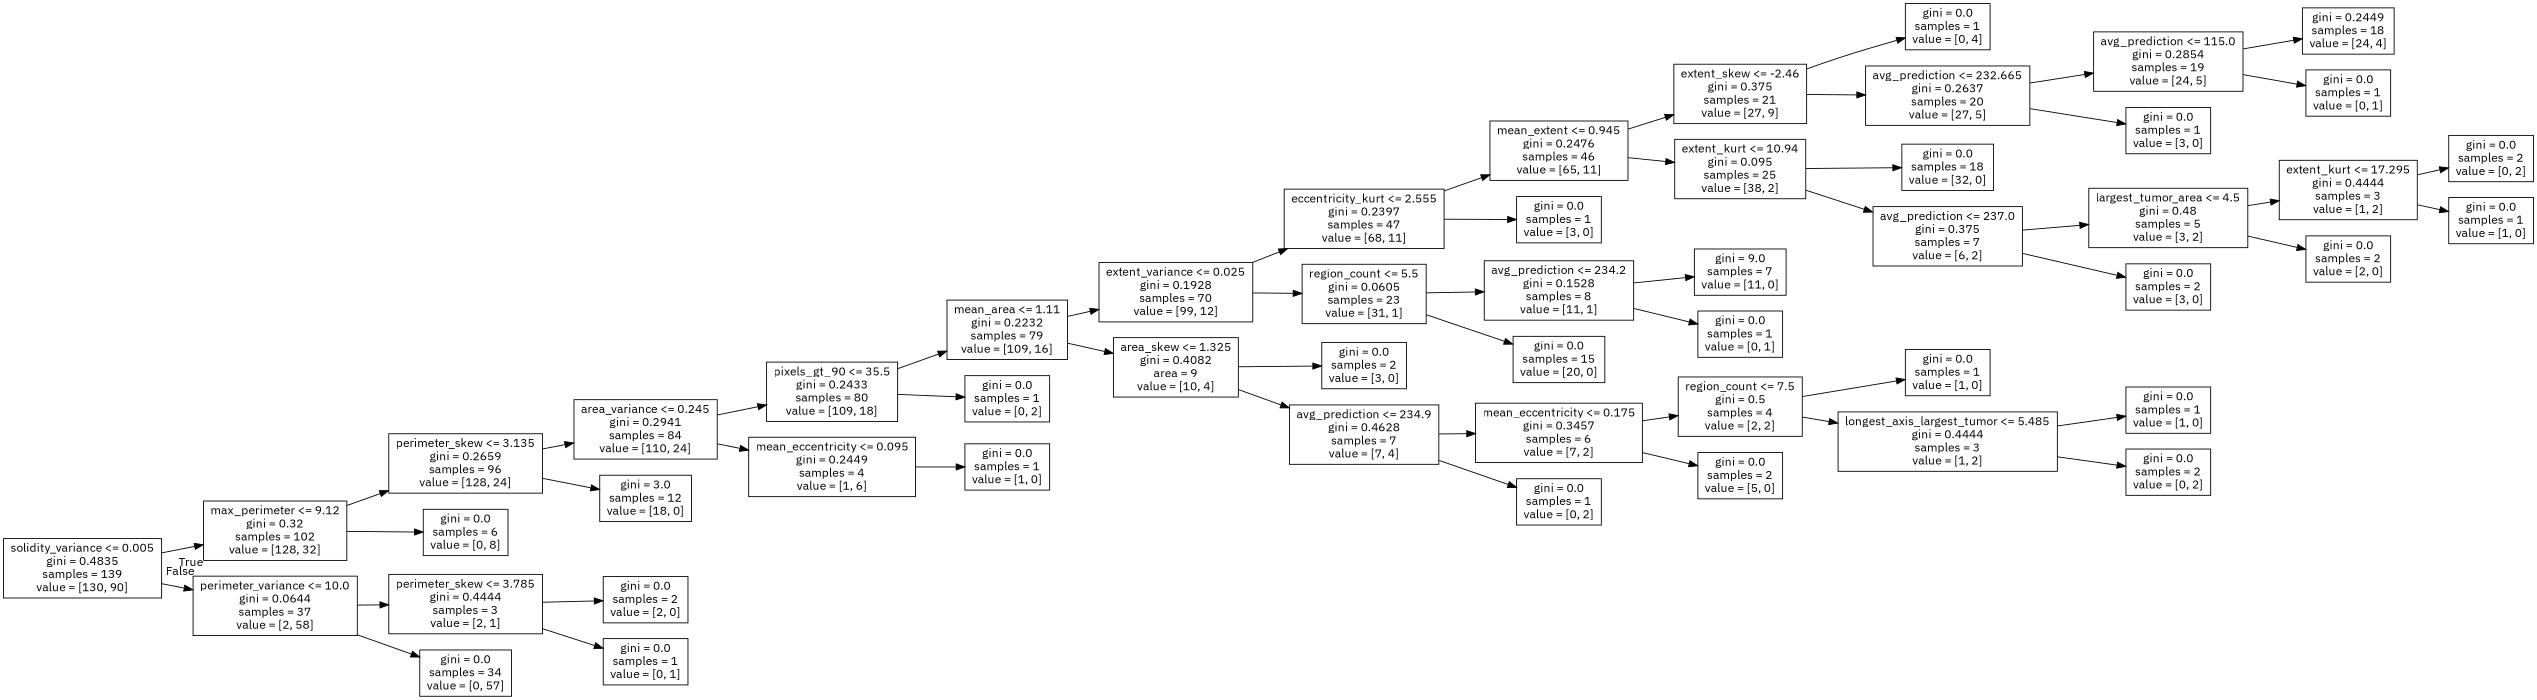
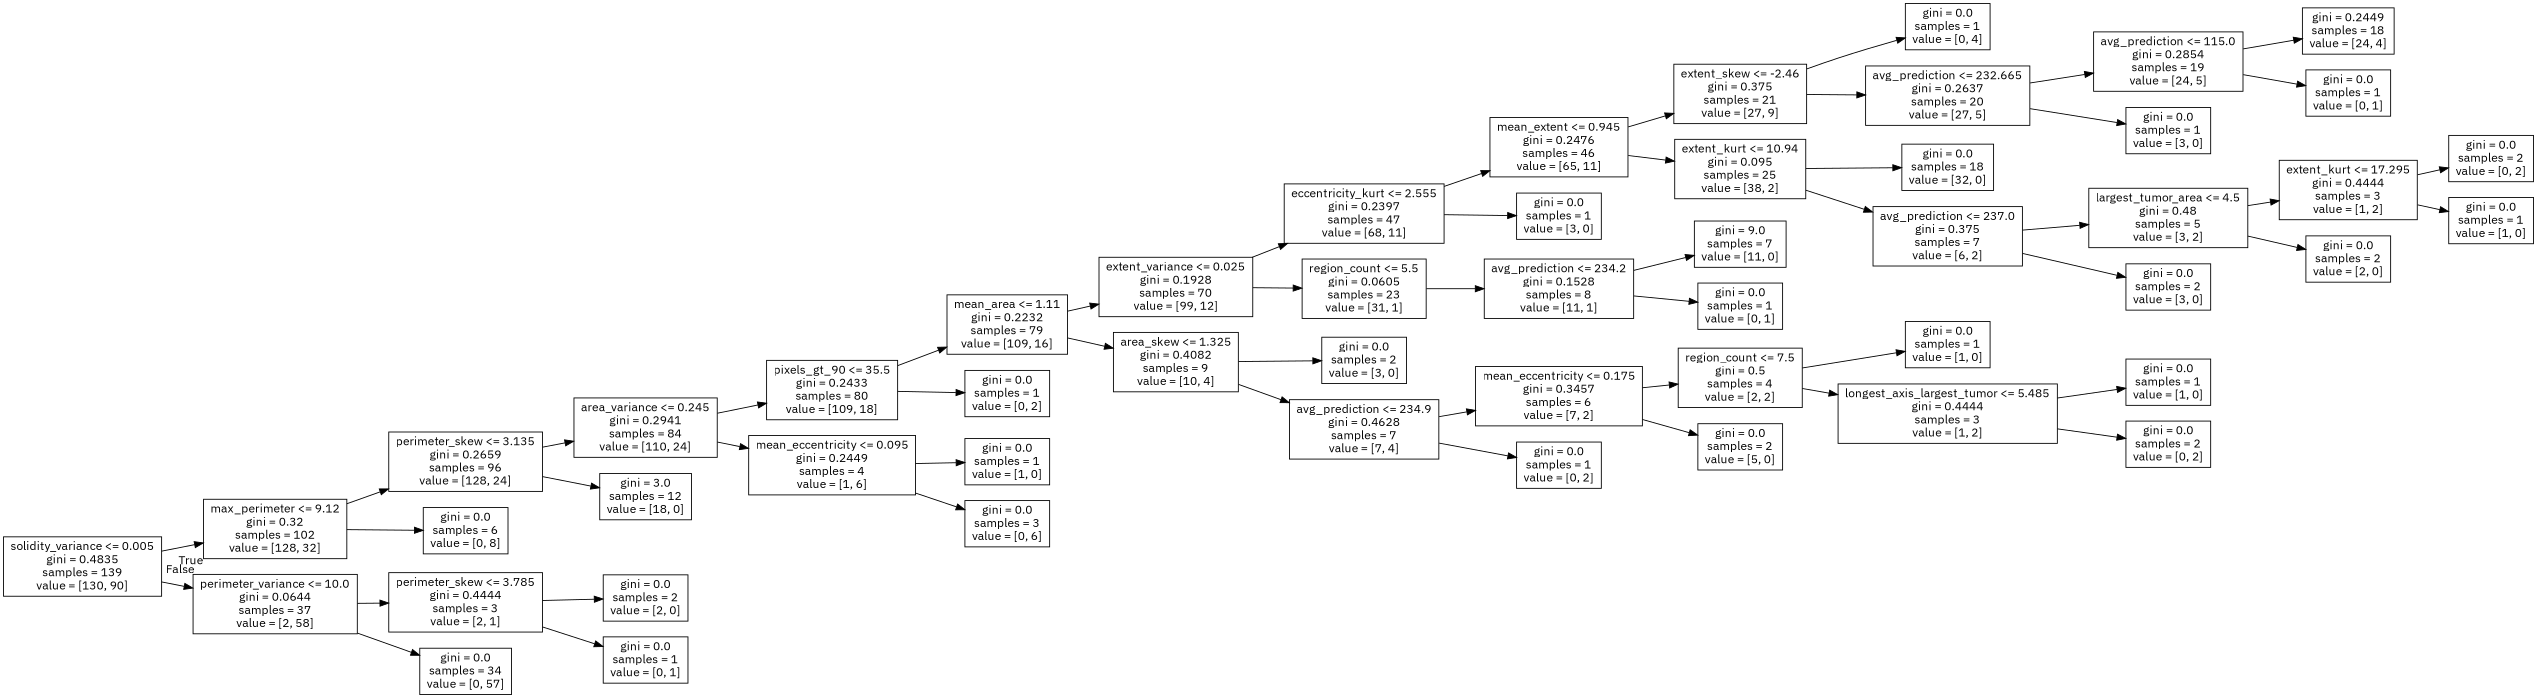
node "gini = 0.0 samples = 15 value = [20, 0]": removed
node "area_skew <= 1.325 gini = 0.4082 area = 9 value = [10, 4]": label "area_skew <= 1.325 gini = 0.4082 area = 9 value = [10, 4]" -> "area_skew <= 1.325 gini = 0.4082 samples = 9 value = [10, 4]"
node "gini = 0.0 samples = 3 value = [0, 6]": added
